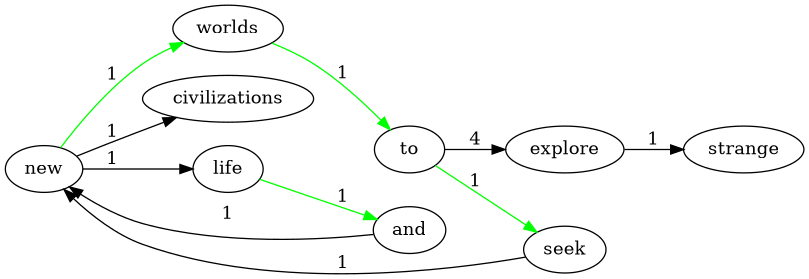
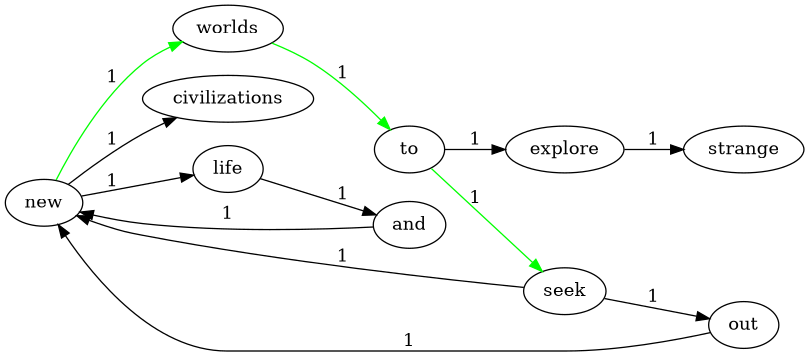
edge "to" -> "explore": label "4" -> "1"
edge "life" -> "and": color green -> black
node "out": added
